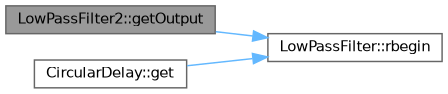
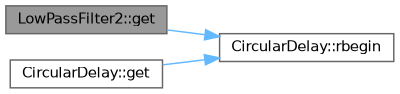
node "LowPassFilter2::getOutput": label "LowPassFilter2::getOutput" -> "LowPassFilter2::get"
node "LowPassFilter::rbegin": label "LowPassFilter::rbegin" -> "CircularDelay::rbegin"
